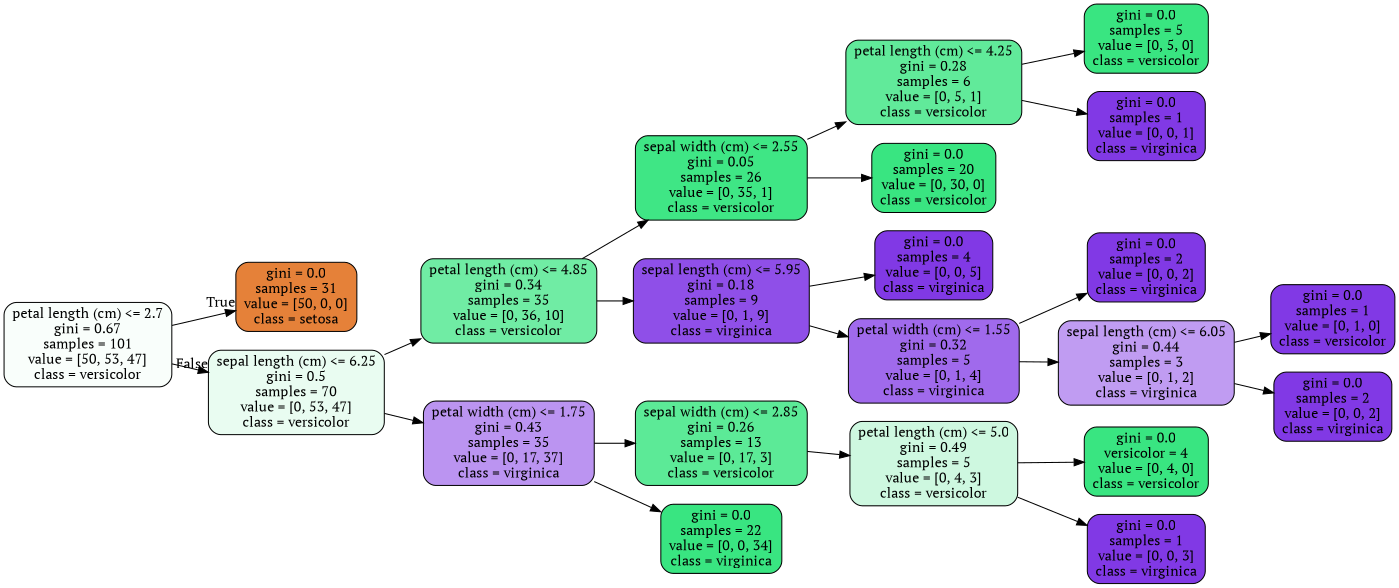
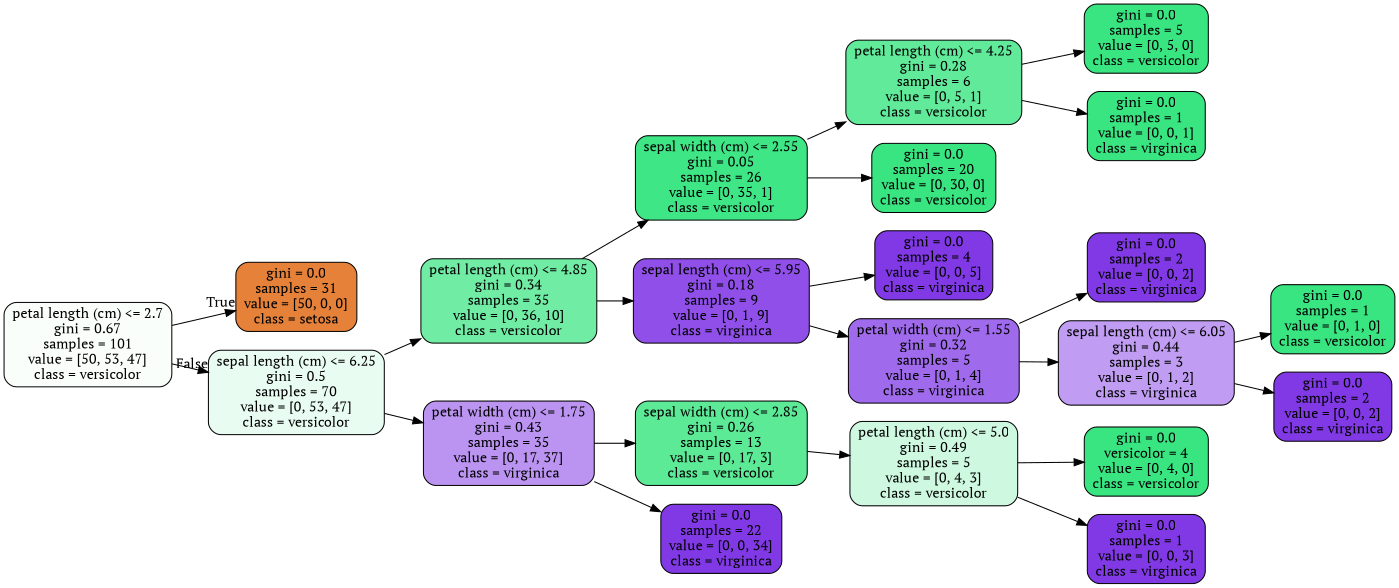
node "gini = 0.0 samples = 1 value = [0, 0, 1] class = virginica": fillcolor #8139e5 -> #39e581
node "gini = 0.0 samples = 1 value = [0, 1, 0] class = versicolor": fillcolor #8139e5 -> #39e581
node "gini = 0.0 samples = 22 value = [0, 0, 34] class = virginica": fillcolor #39e581 -> #8139e5
